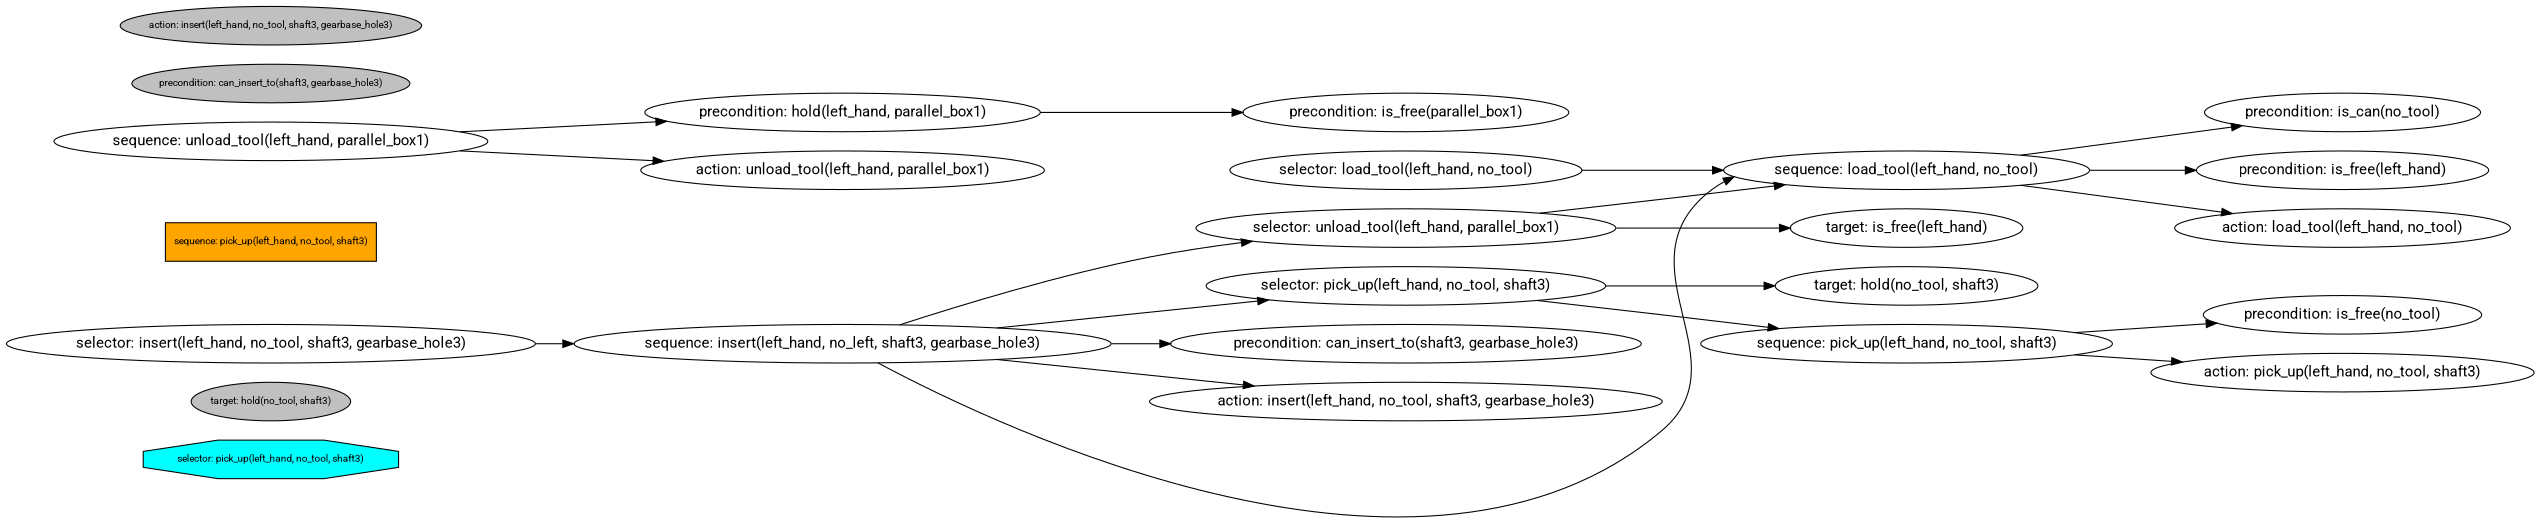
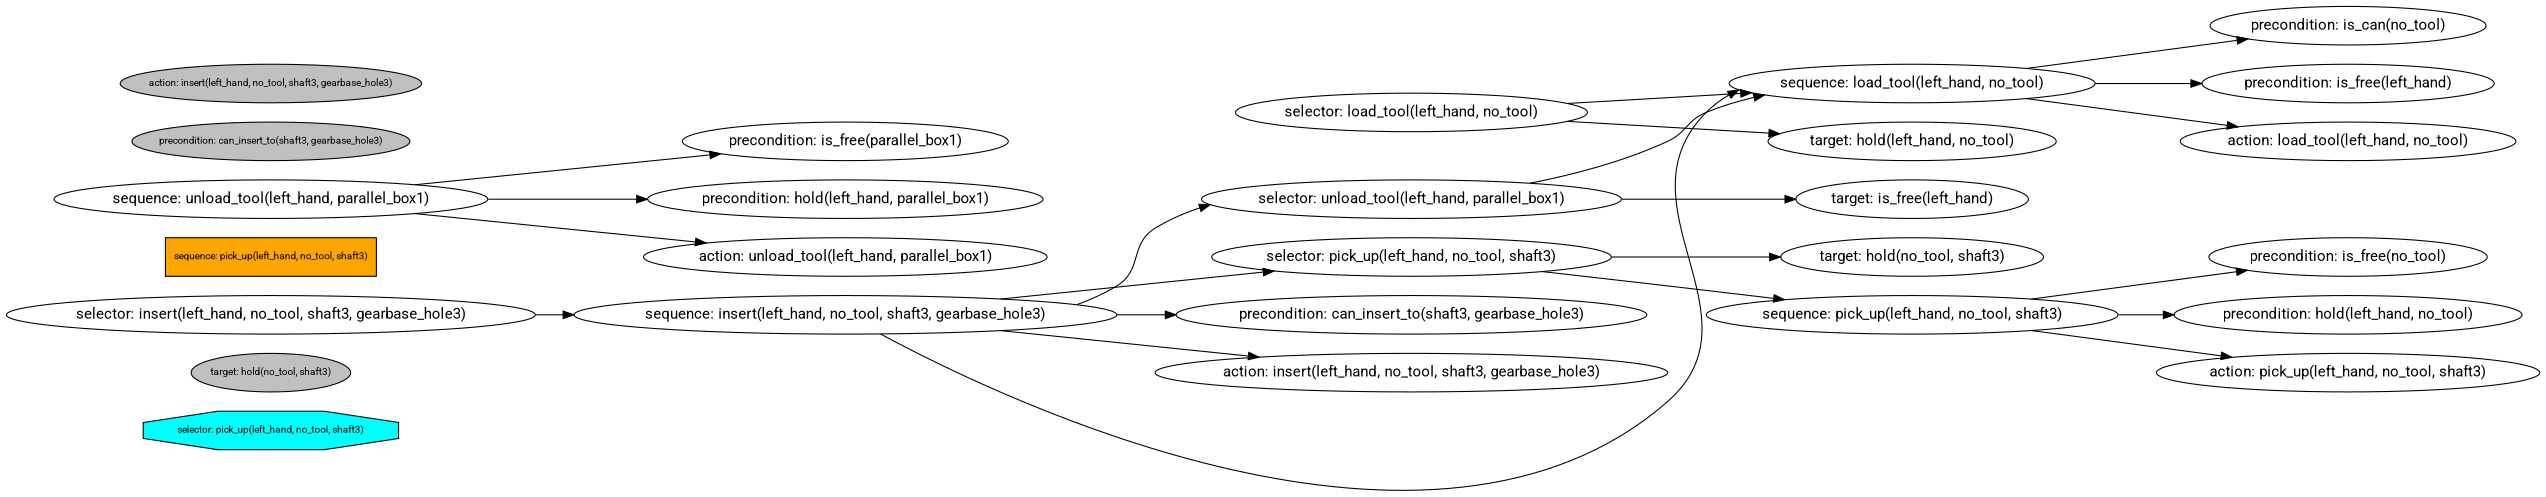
edge "precondition: hold(left_hand, parallel_box1)" -> "precondition: is_free(parallel_box1)": now "sequence: unload_tool(left_hand, parallel_box1)" -> "precondition: is_free(parallel_box1)"
node "target: hold(left_hand, no_tool)": added
node "precondition: hold(left_hand, no_tool)": added
node "sequence: insert(left_hand, no_left, shaft3, gearbase_hole3)": label "sequence: insert(left_hand, no_left, shaft3, gearbase_hole3)" -> "sequence: insert(left_hand, no_tool, shaft3, gearbase_hole3)"
